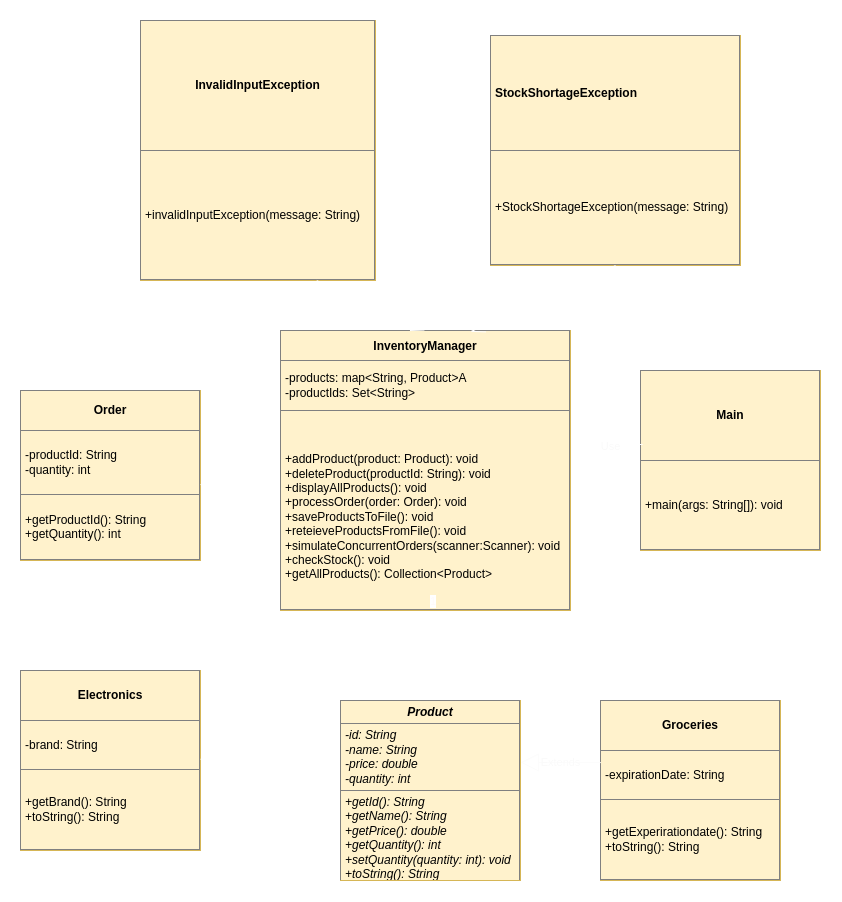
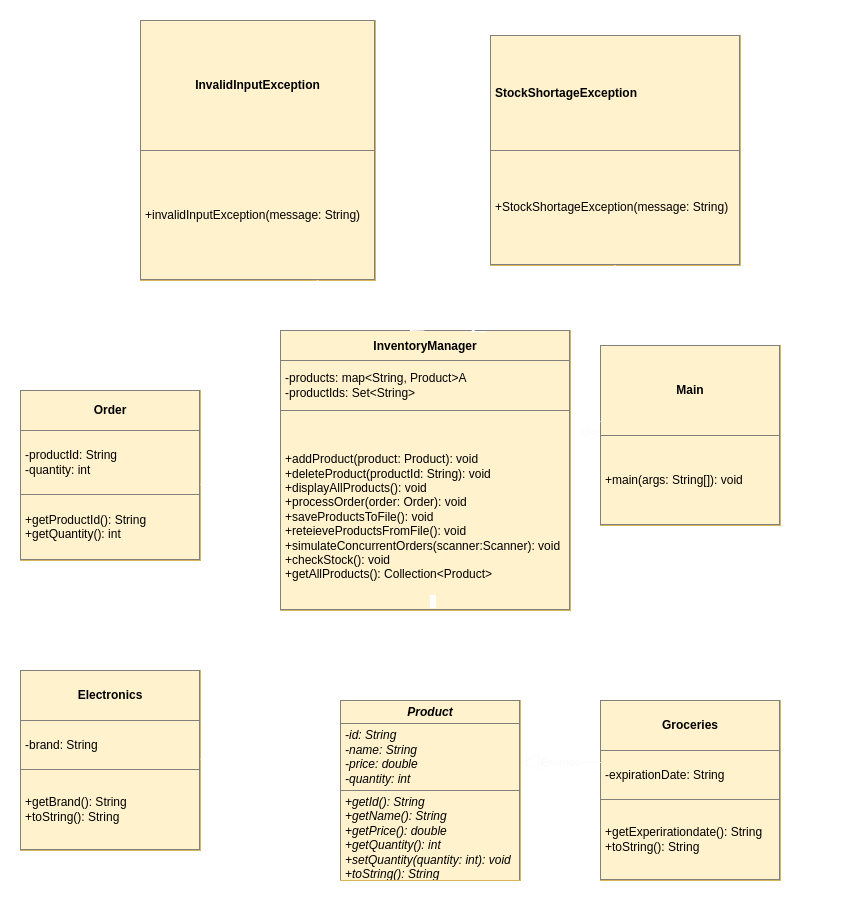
node "Main +main(args: String[]): void": moved (731, 461) -> (691, 436)
